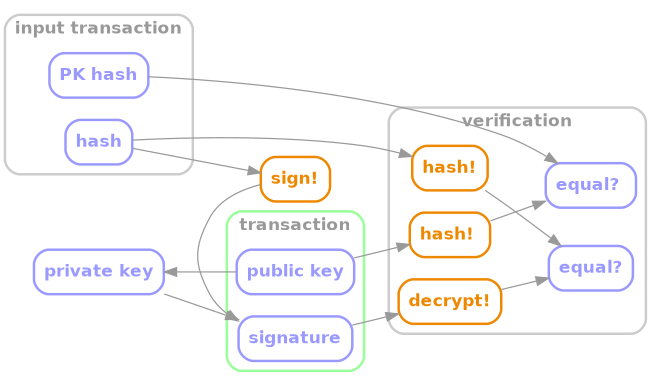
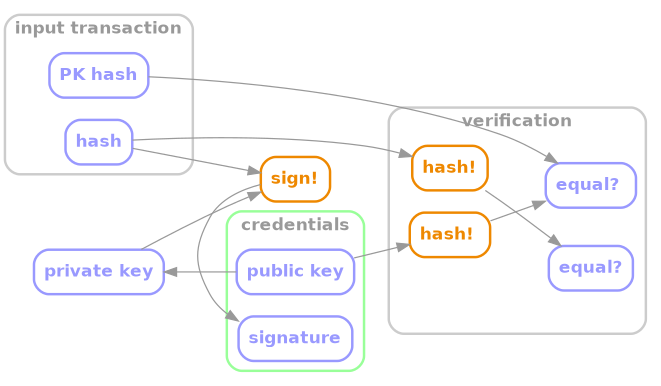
cluster "transaction": label "transaction" -> "credentials"
node "decrypt!": removed
edge "private key" -> "signature": now "private key" -> "sign!"
